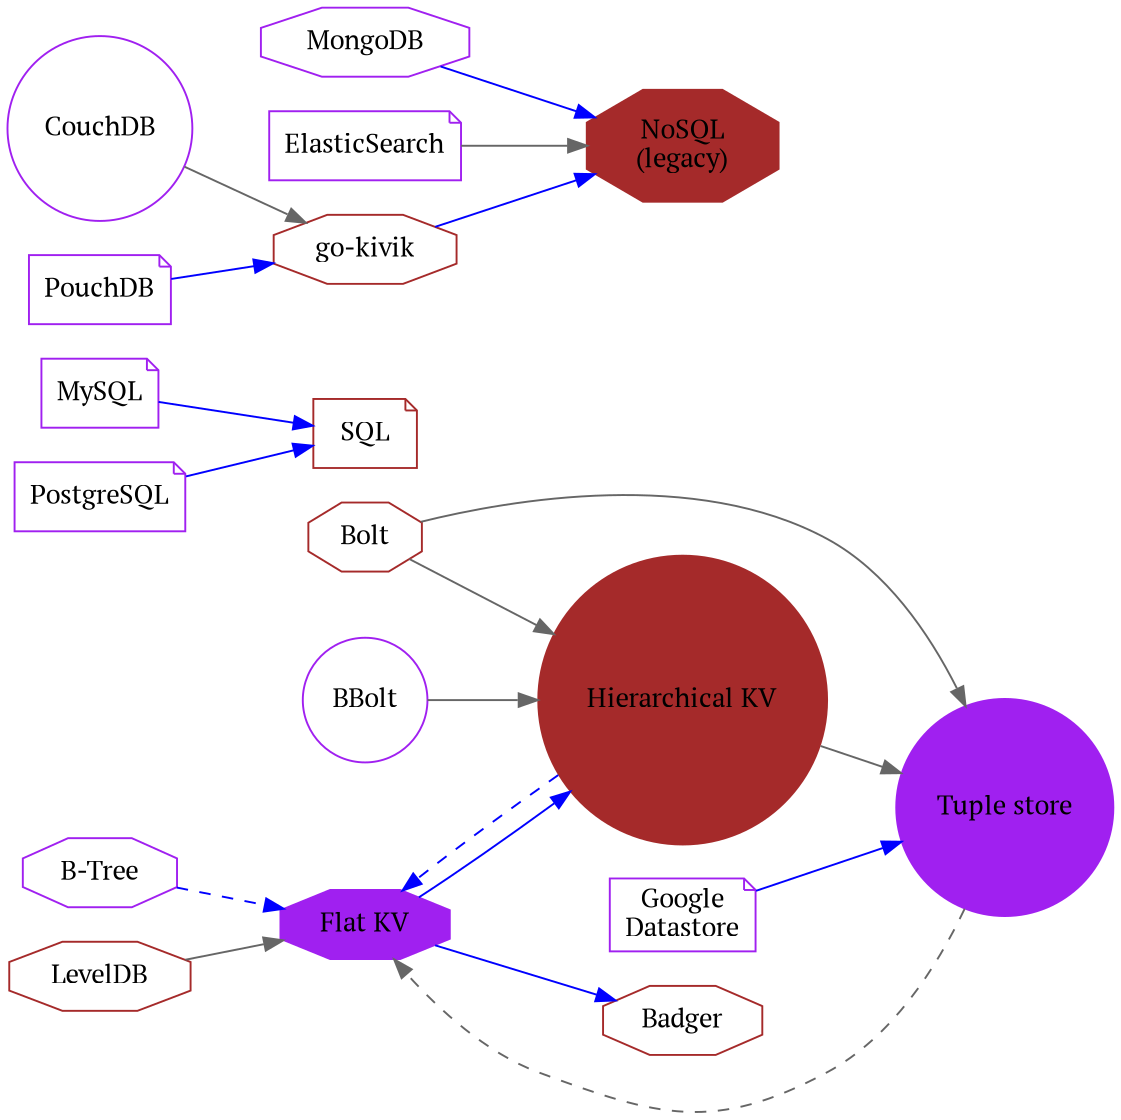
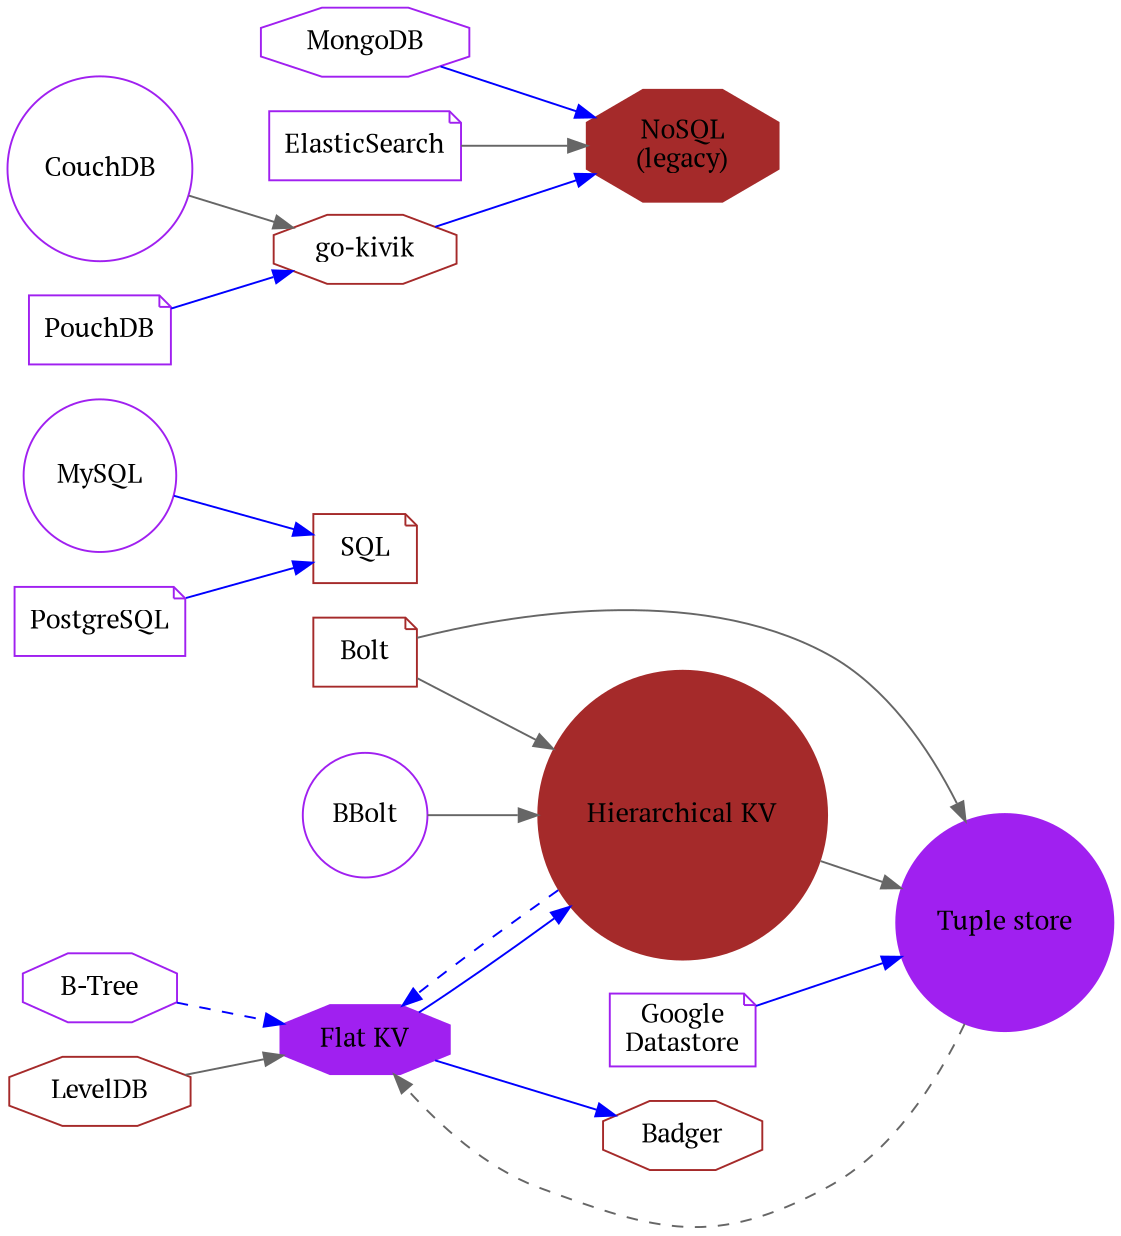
node "MySQL": shape note -> circle
node "Bolt": shape octagon -> note
